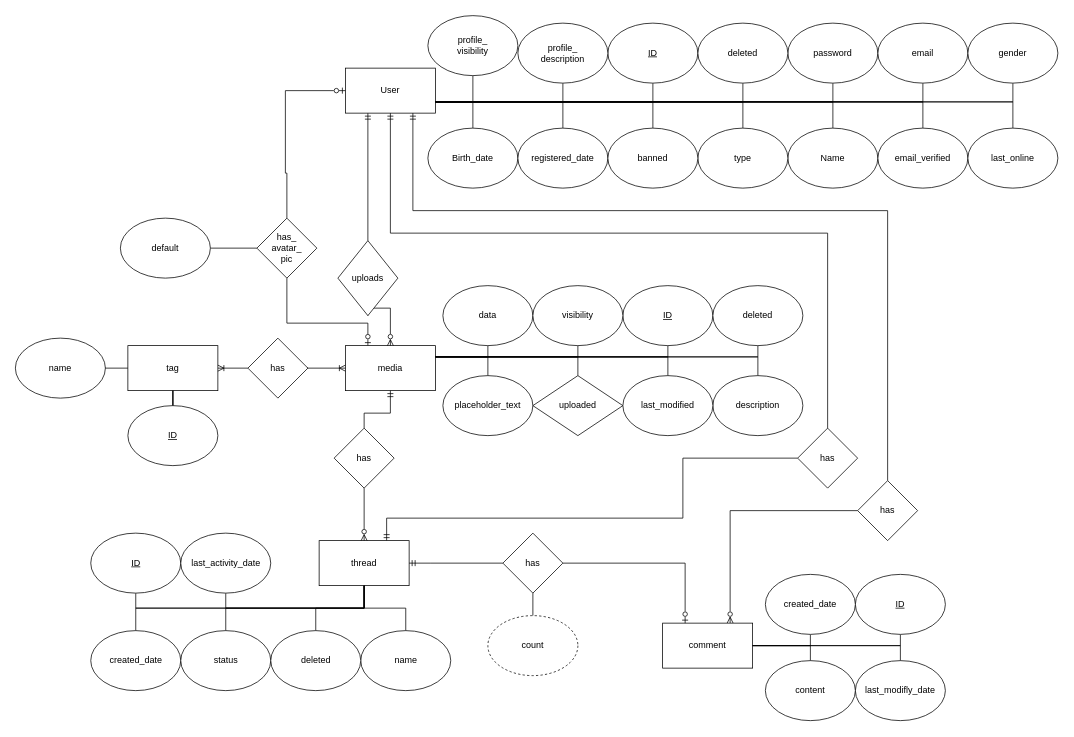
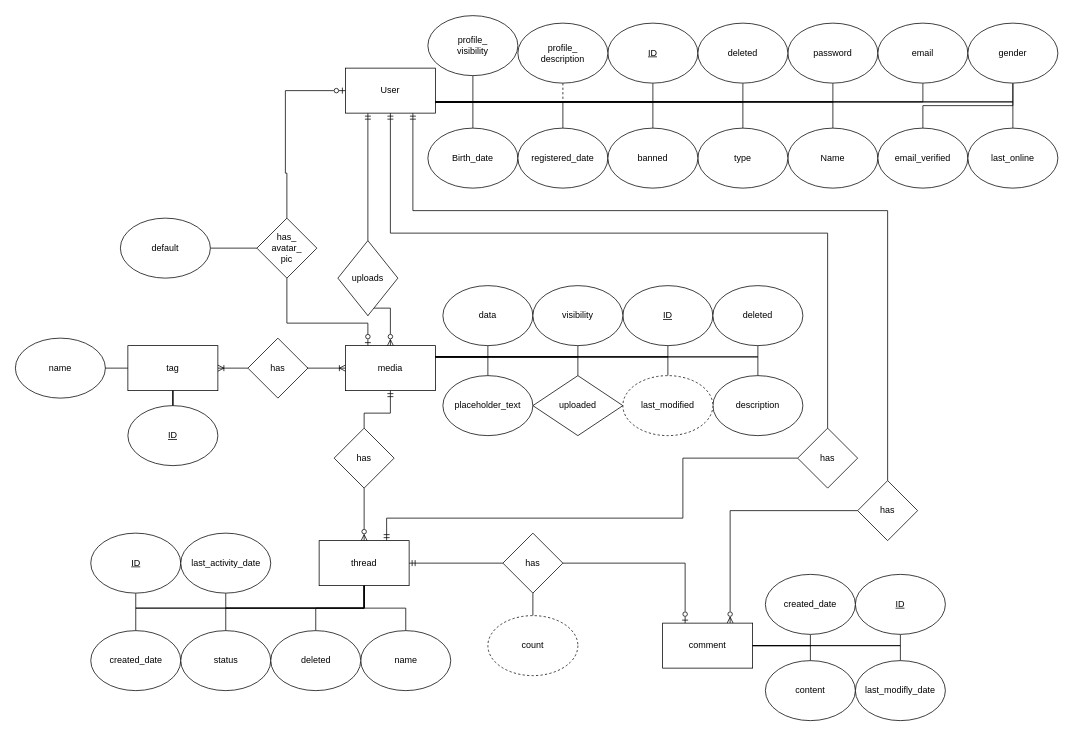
edge "profile_ description" -- "User": style solid -> dashed
edge "User" -- "email_verified": now "gender" -- "email_verified"
node "last_modified": style solid -> dashed
